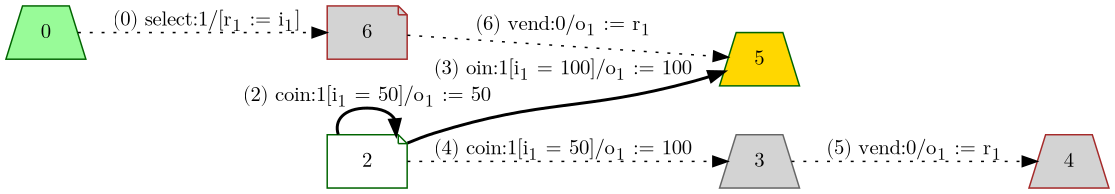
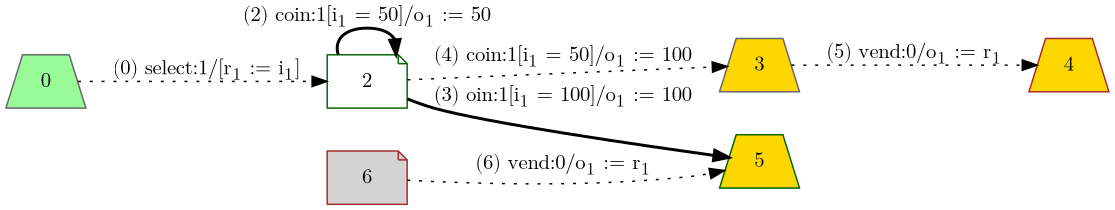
node "0": color darkgreen -> gray40
edge "0" -> "6": now "0" -> "2"
node "3": fillcolor lightgrey -> gold
node "4": fillcolor lightgrey -> gold
